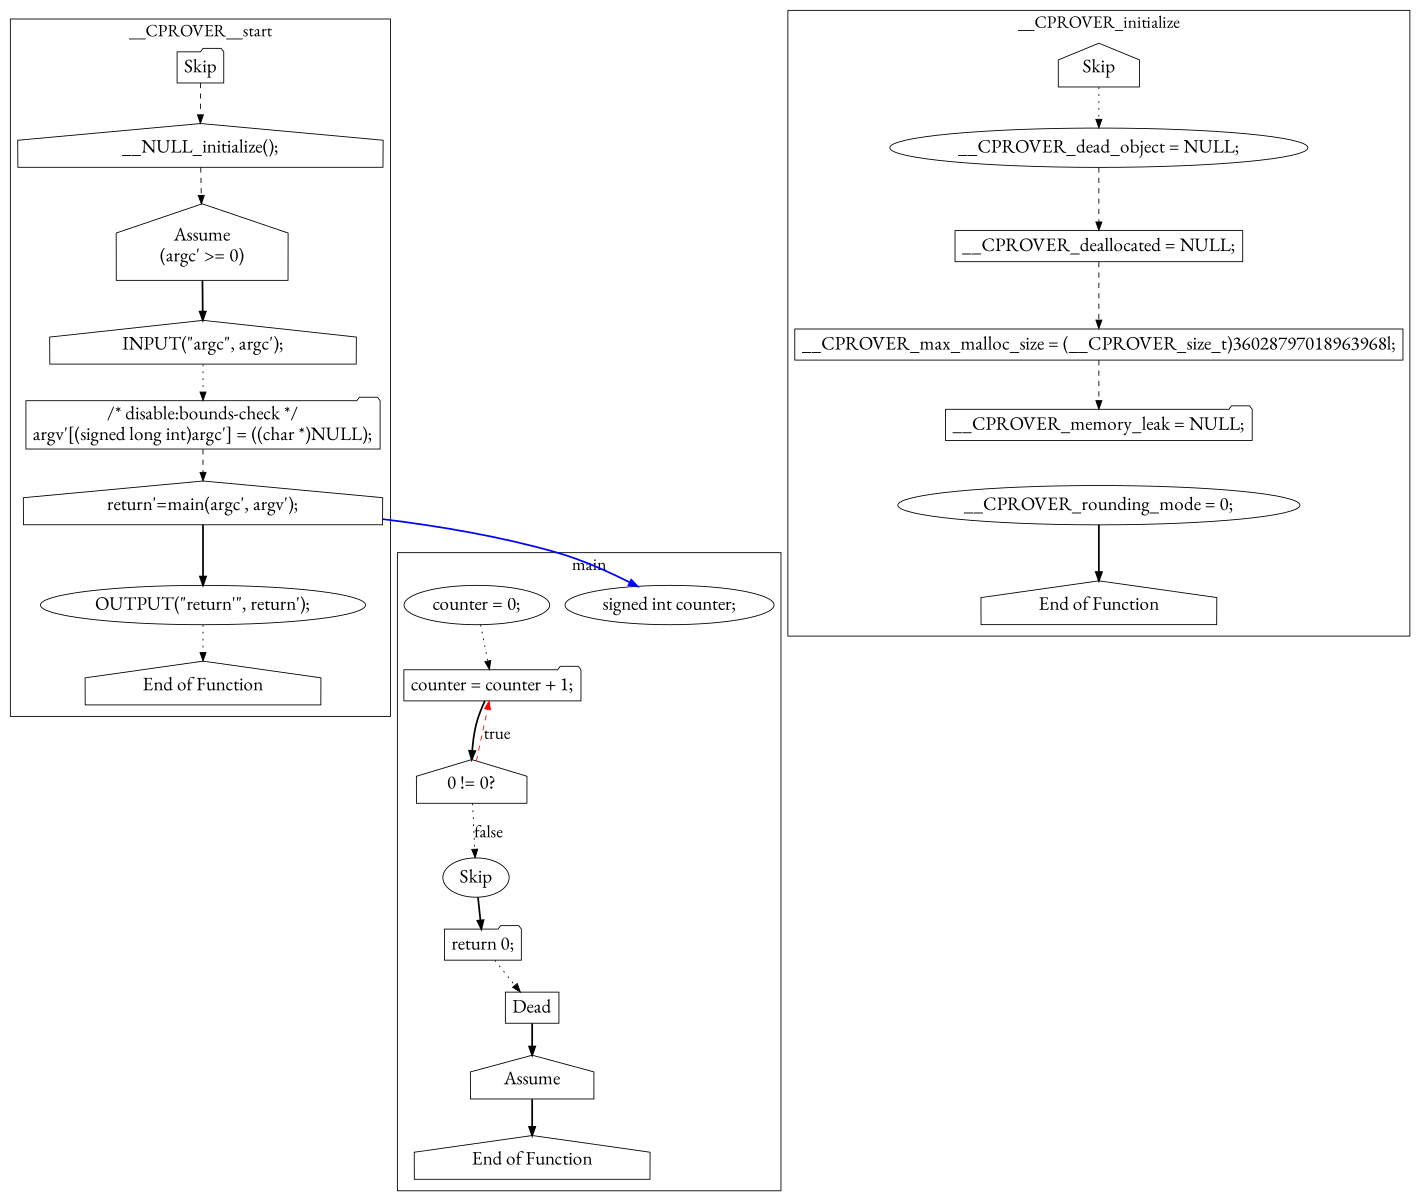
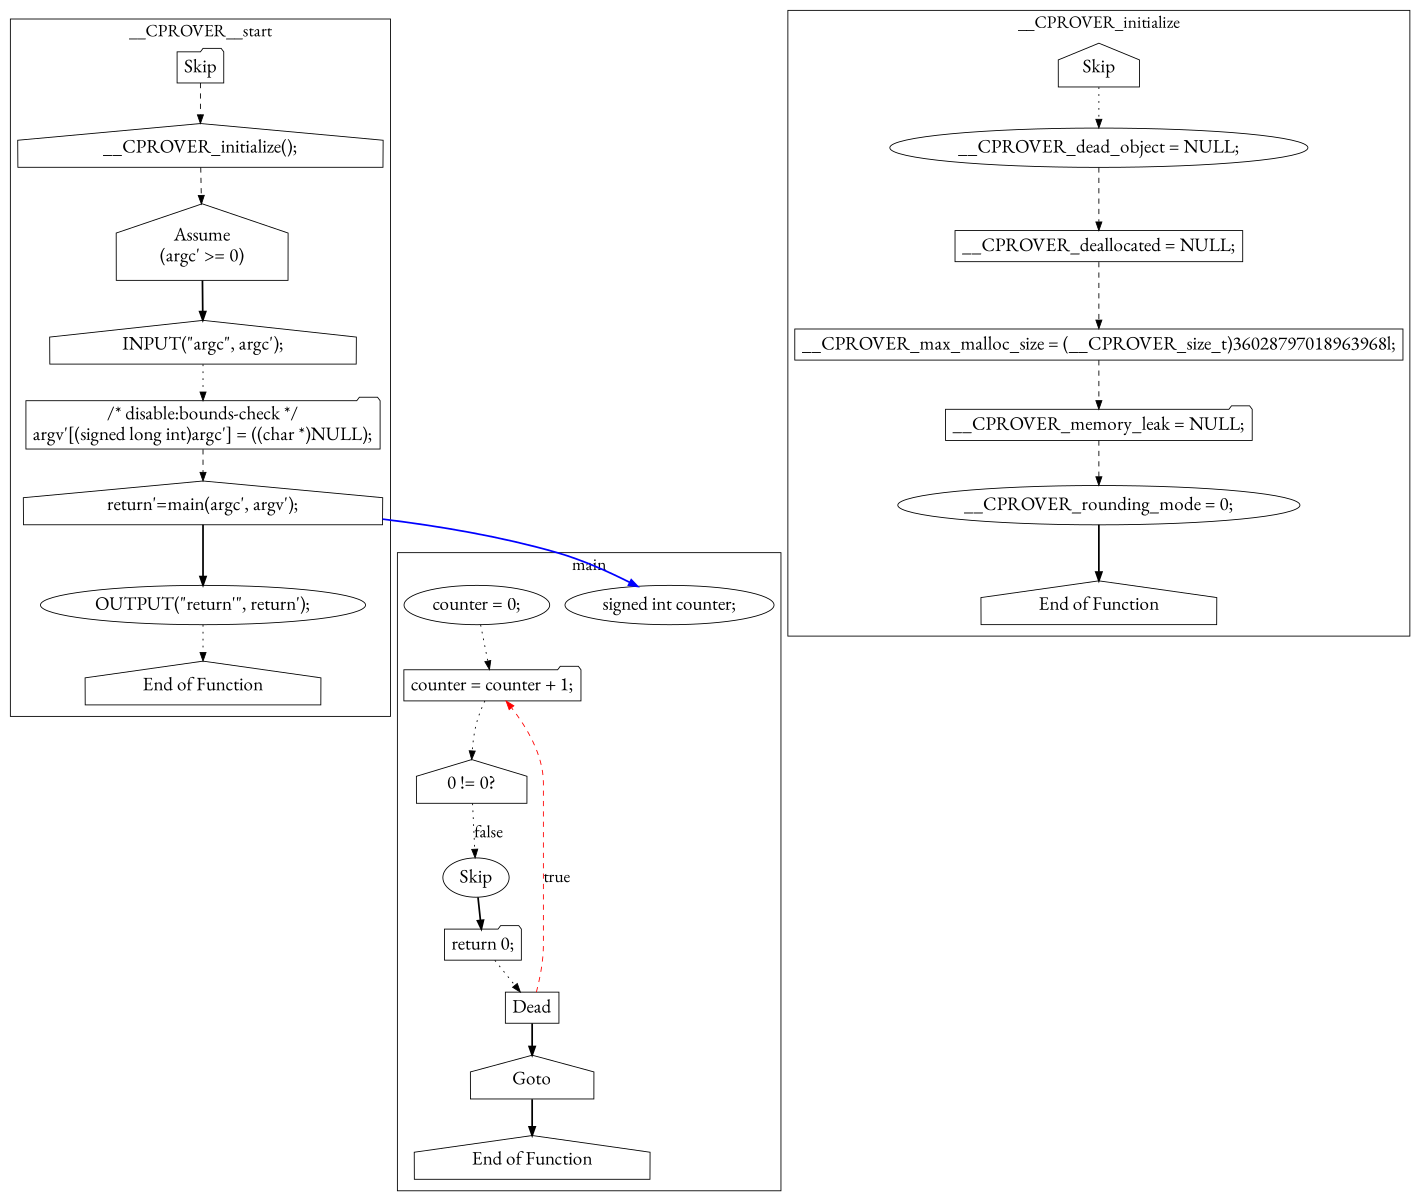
node "__NULL_initialize();": label "__NULL_initialize();" -> "__CPROVER_initialize();"
edge "__CPROVER_memory_leak = NULL;" -> "__CPROVER_rounding_mode = 0;": added
edge "counter = counter + 1;" -> "0 != 0?": style bold -> dotted
edge "0 != 0?" -> "counter = counter + 1;": now "Dead" -> "counter = counter + 1;"
node "Assume": label "Assume" -> "Goto"
